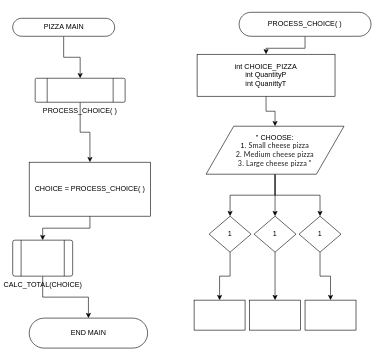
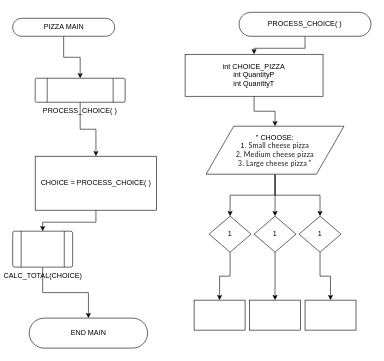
node "int CHOICE_PIZZA int QuantityP int QuanittyT": moved (266, 75) -> (254, 75)
node "CHOICE = PROCESS_CHOICE( )": moved (90, 189) -> (96, 183)
node "CALC_TOTAL(CHOICE)": moved (43, 258) -> (43, 249)
